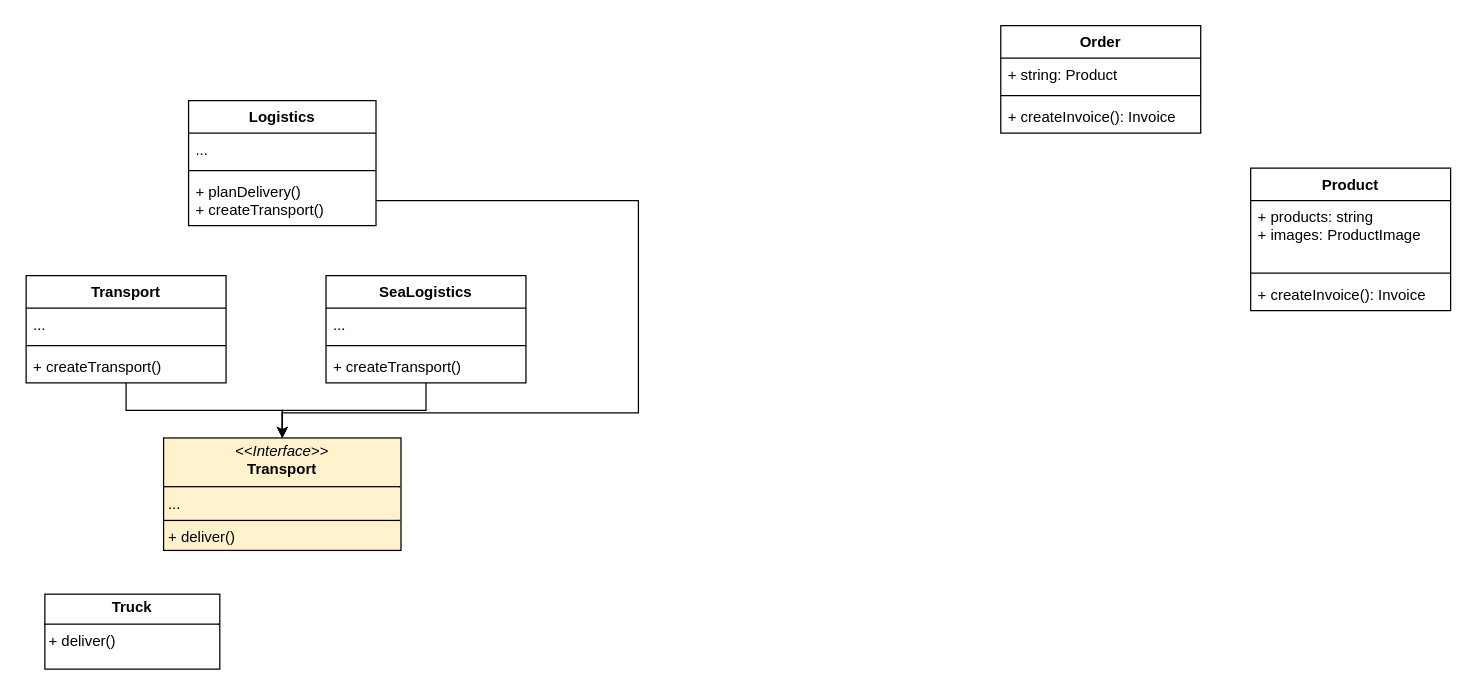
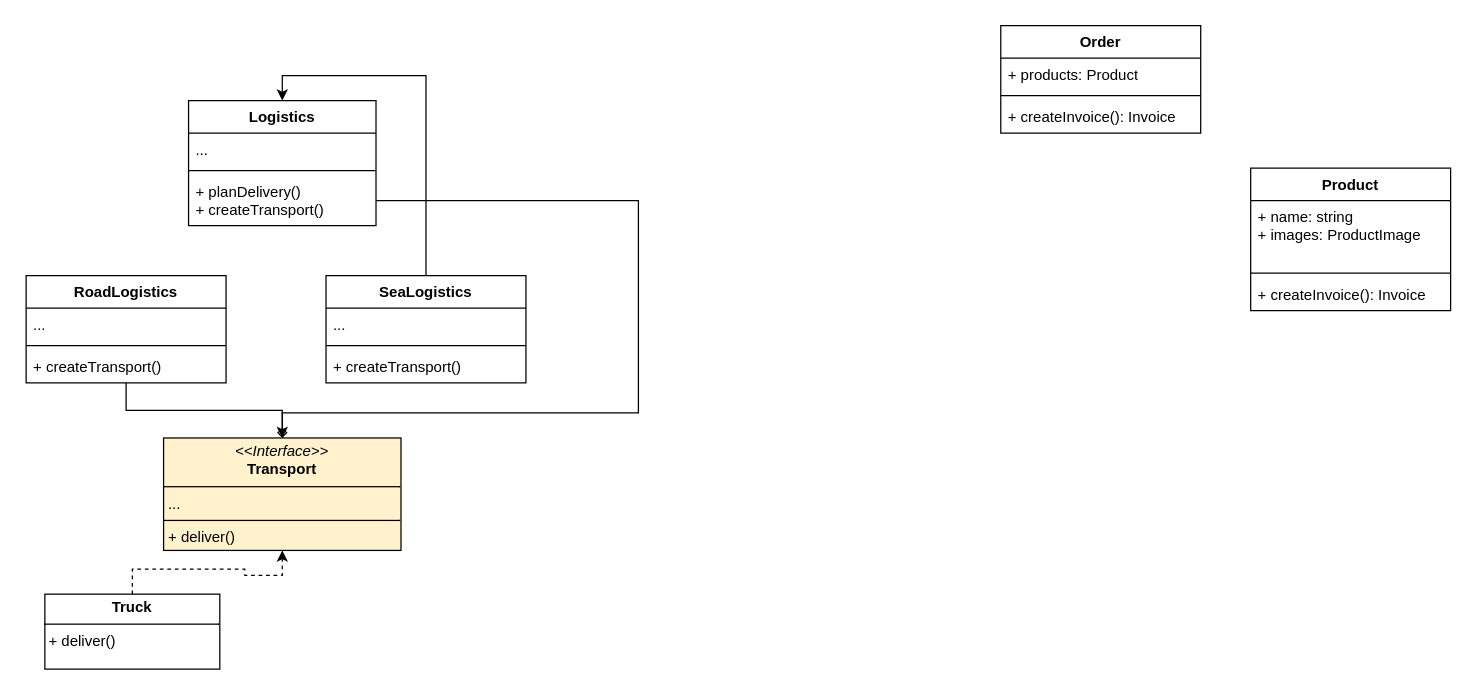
node "+ string: Product": label "+ string: Product" -> "+ products: Product"
node "+ products: string + images: ProductImage": label "+ products: string + images: ProductImage" -> "+ name: string + images: ProductImage"
node "Transport": label "Transport" -> "RoadLogistics"
edge "SeaLogistics" -> "<<Interface>> Transport ... + deliver()": now "SeaLogistics" -> "Logistics"
edge "+ planDelivery() + createTransport()" -> "<<Interface>> Transport ... + deliver()": arrowhead open -> diamond
edge "Truck + deliver()" -> "<<Interface>> Transport ... + deliver()": added
